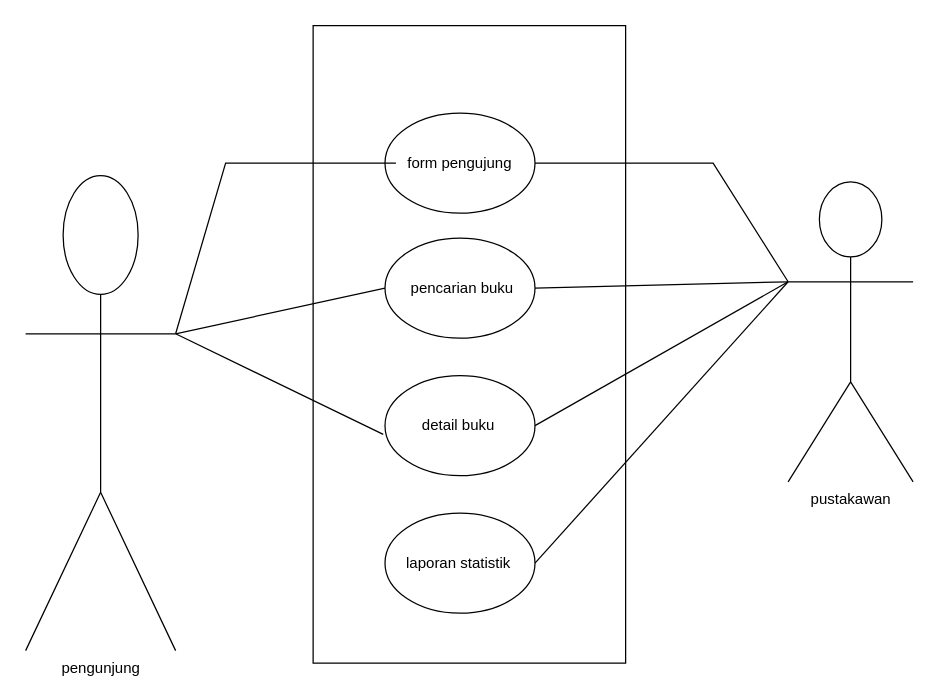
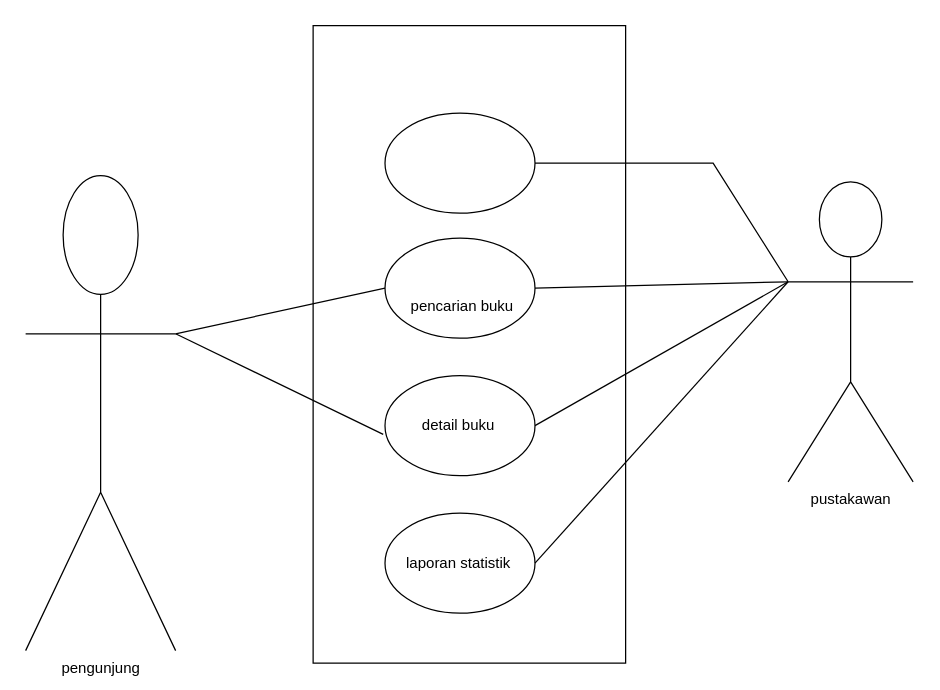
node "form pengujung": removed
edge "form pengujung" -- "pengunjung": removed
node "pencarian buku": moved (462, 288) -> (462, 307)
